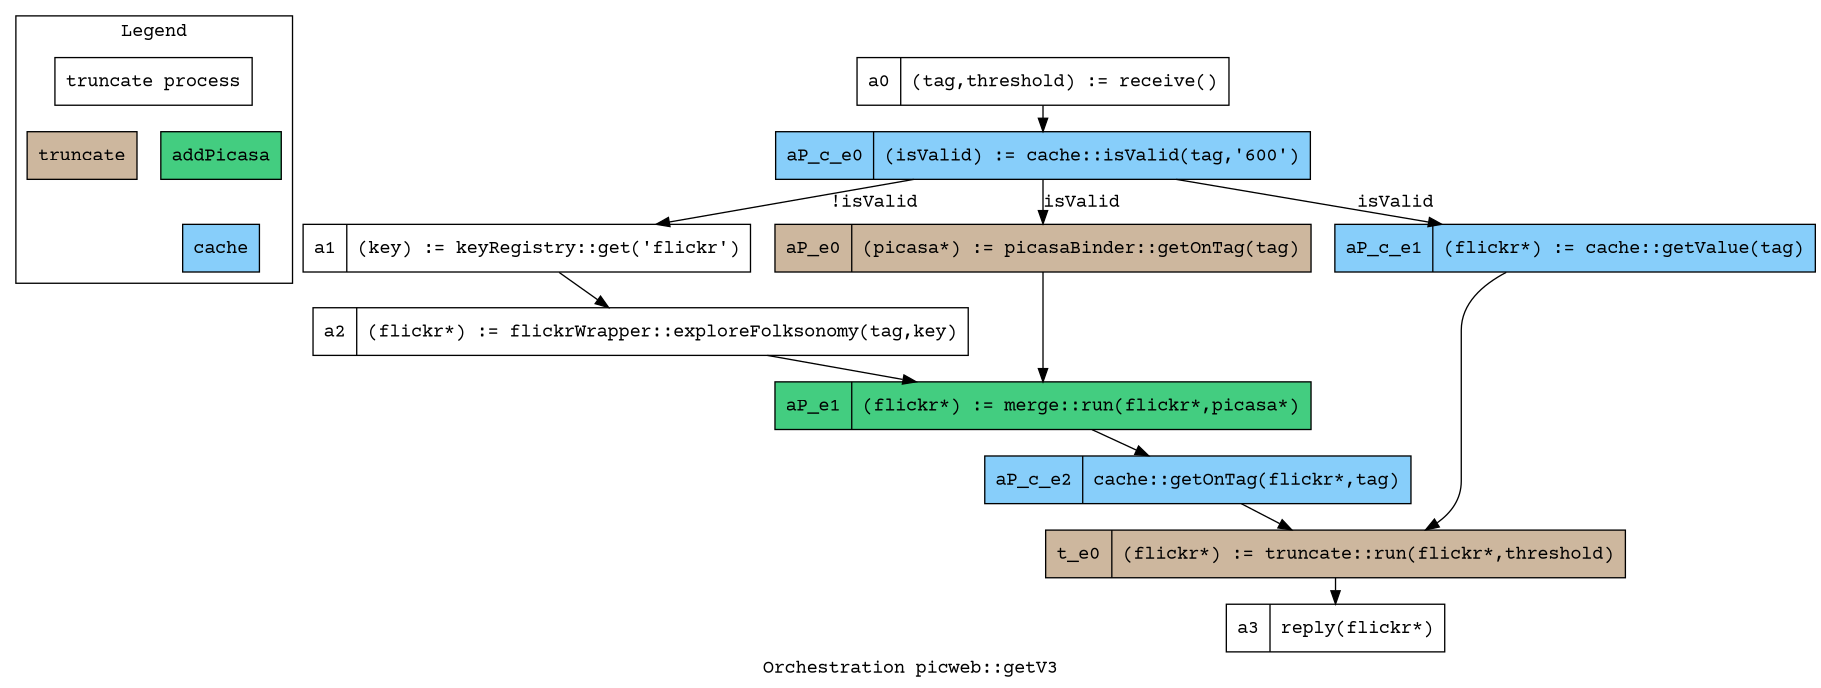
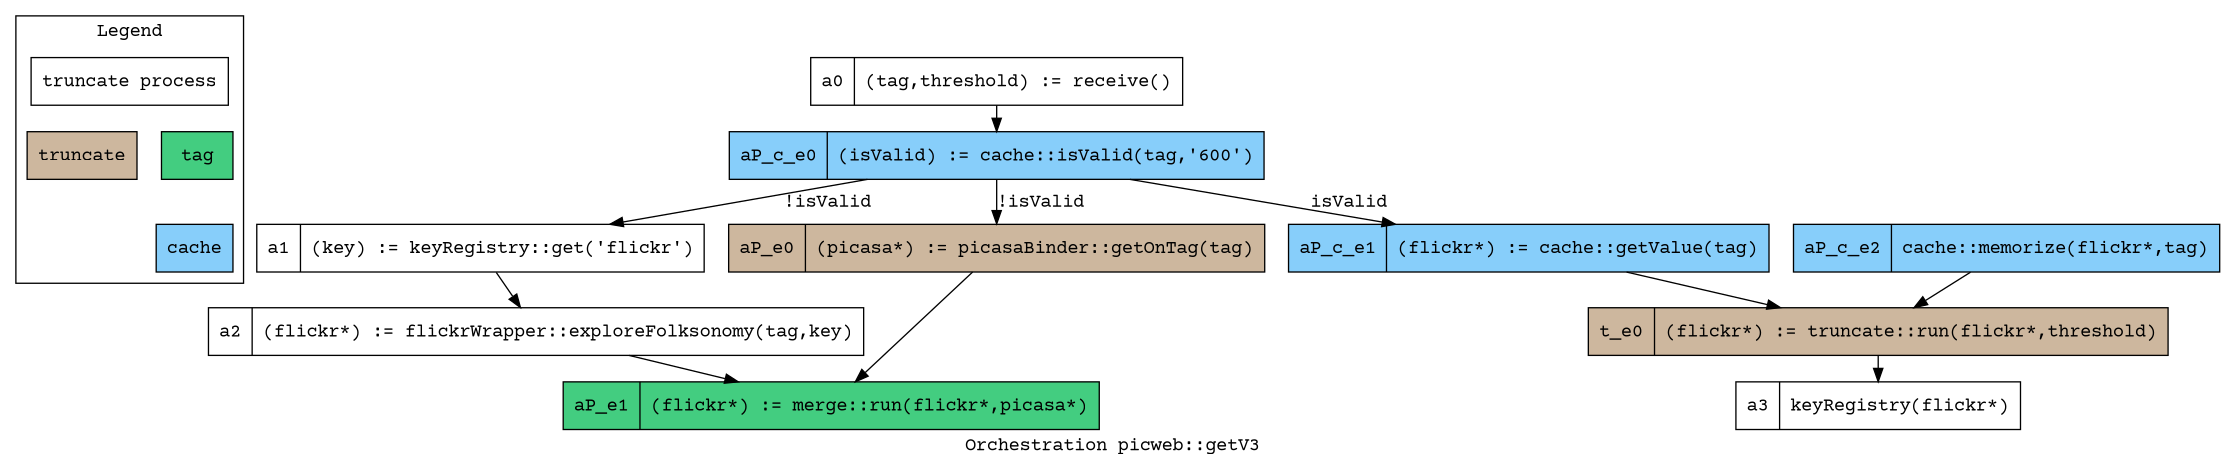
node "addPicasa": label "addPicasa" -> "tag"
edge "aP_c_e0" -> "aP_e0": label "isValid" -> "!isValid"
edge "aP_e1" -> "aP_c_e2": removed
node "aP_c_e2": text "cache::getOnTag(flickr*,tag)" -> "cache::memorize(flickr*,tag)"
node "a3": text "reply(flickr*)" -> "keyRegistry(flickr*)"
